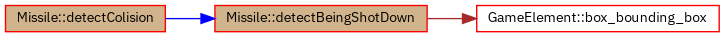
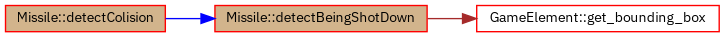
node "GameElement::box_bounding_box": label "GameElement::box_bounding_box" -> "GameElement::get_bounding_box"
